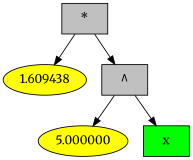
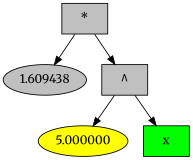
node "1.609438": fillcolor yellow -> grey
